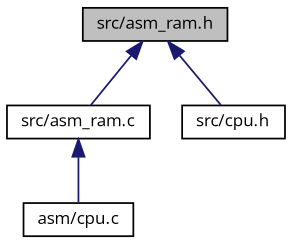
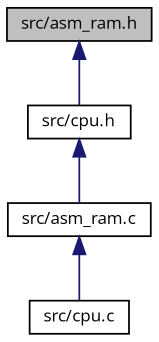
edge "src/asm_ram.c" -> "src/asm_ram.h": now "src/asm_ram.c" -> "src/cpu.h"
node "asm/cpu.c": label "asm/cpu.c" -> "src/cpu.c"
